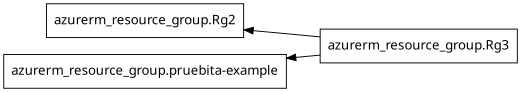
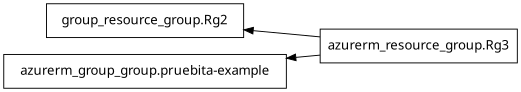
node "azurerm_resource_group.Rg2": label "azurerm_resource_group.Rg2" -> "group_resource_group.Rg2"
node "azurerm_resource_group.pruebita-example": label "azurerm_resource_group.pruebita-example" -> "azurerm_group_group.pruebita-example"
